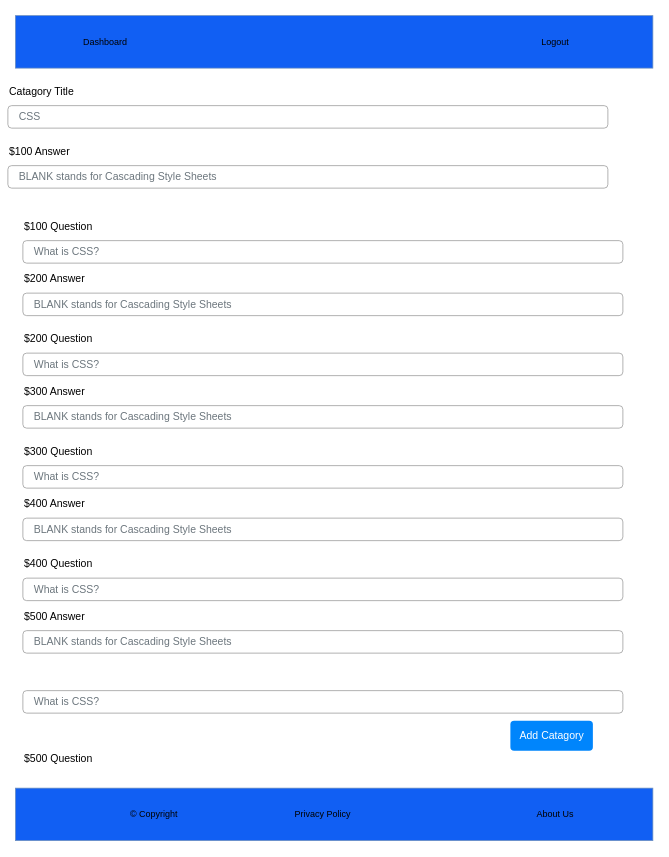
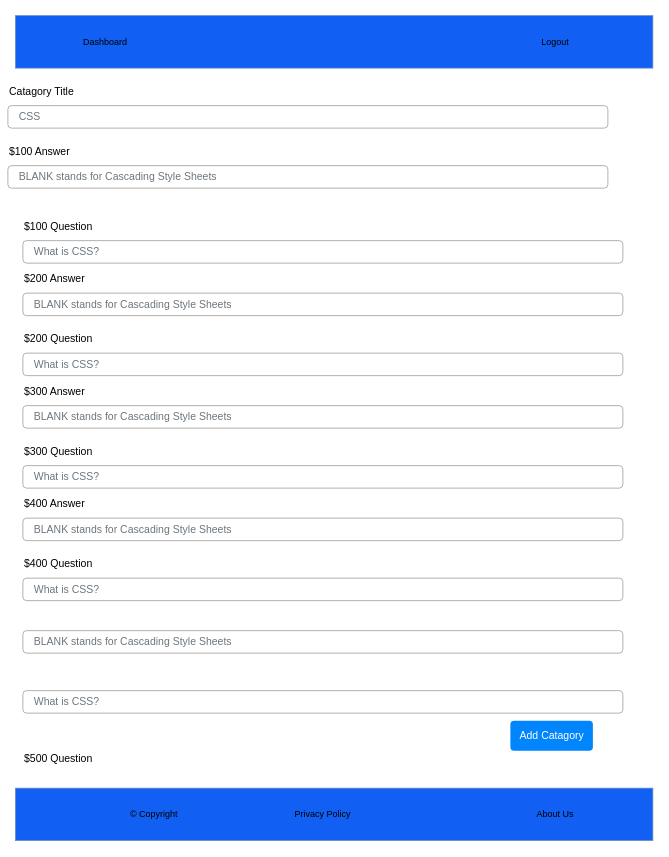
node "$500 Answer": removed
